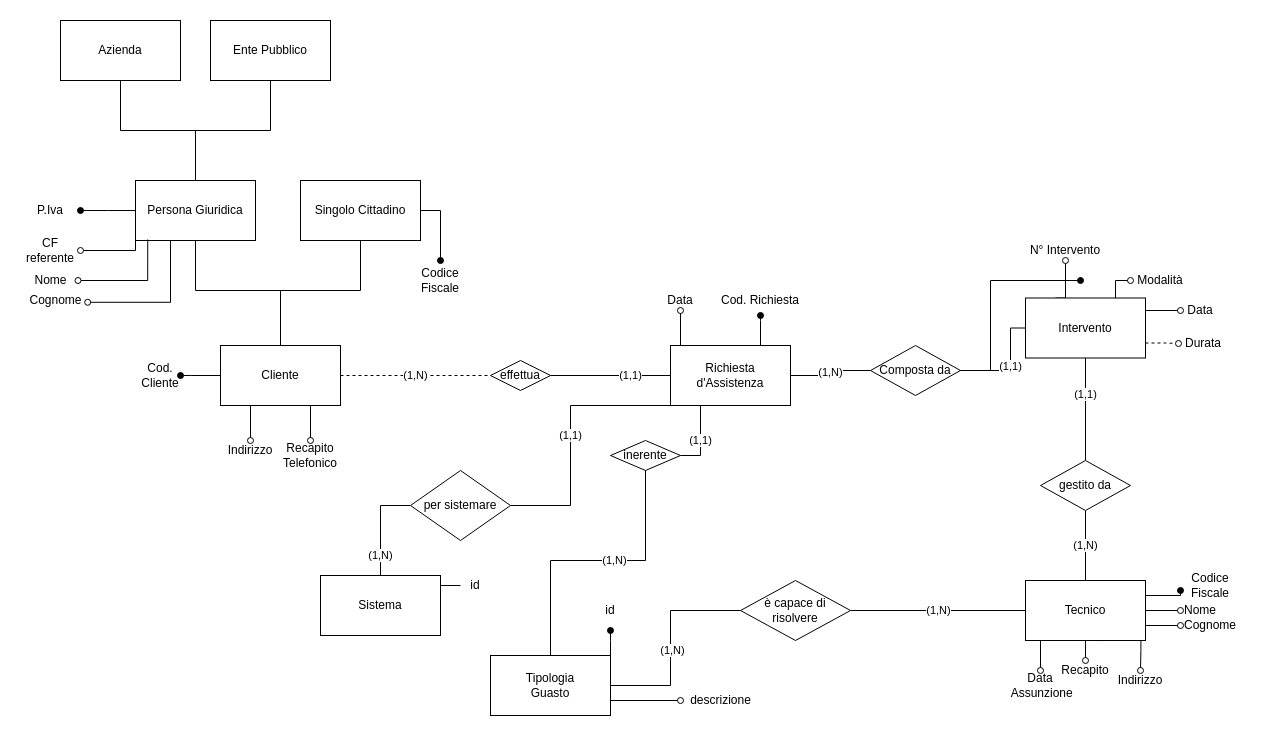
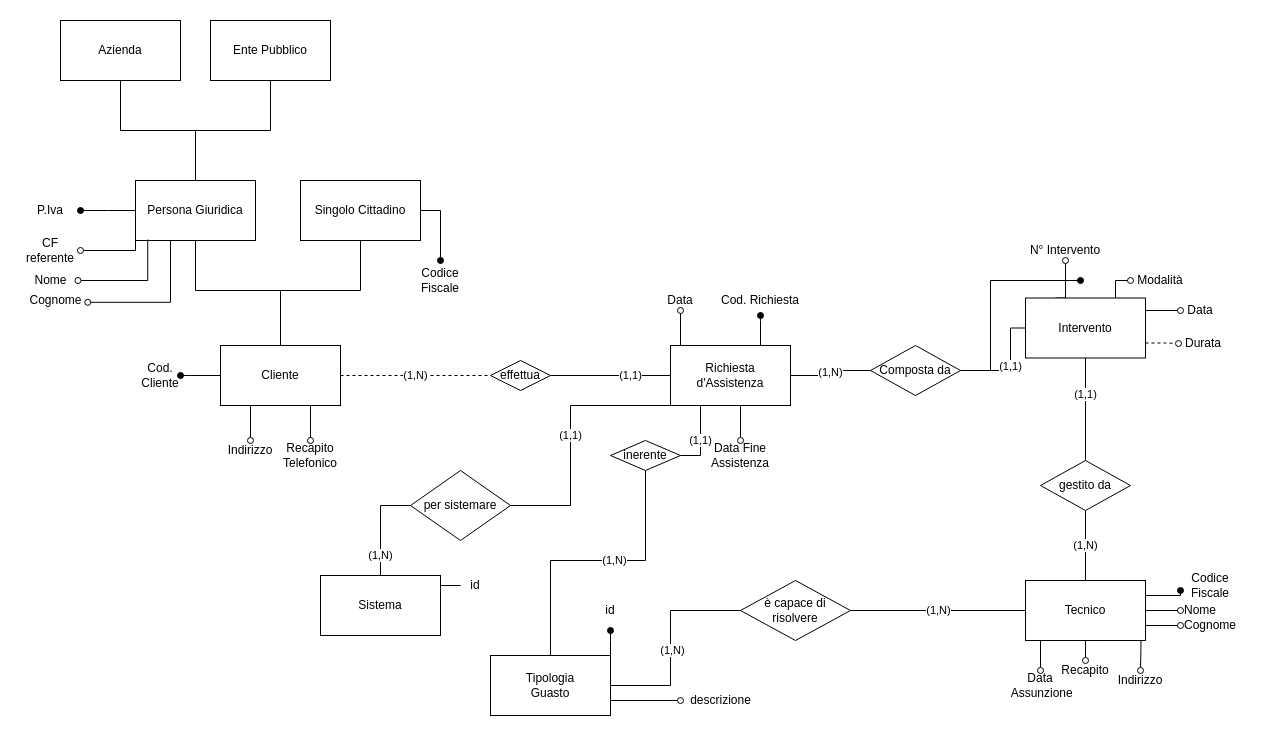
edge "Richiesta d'Assistenza" -> "Data Fine Assistenza": added
node "Data Fine Assistenza": added
